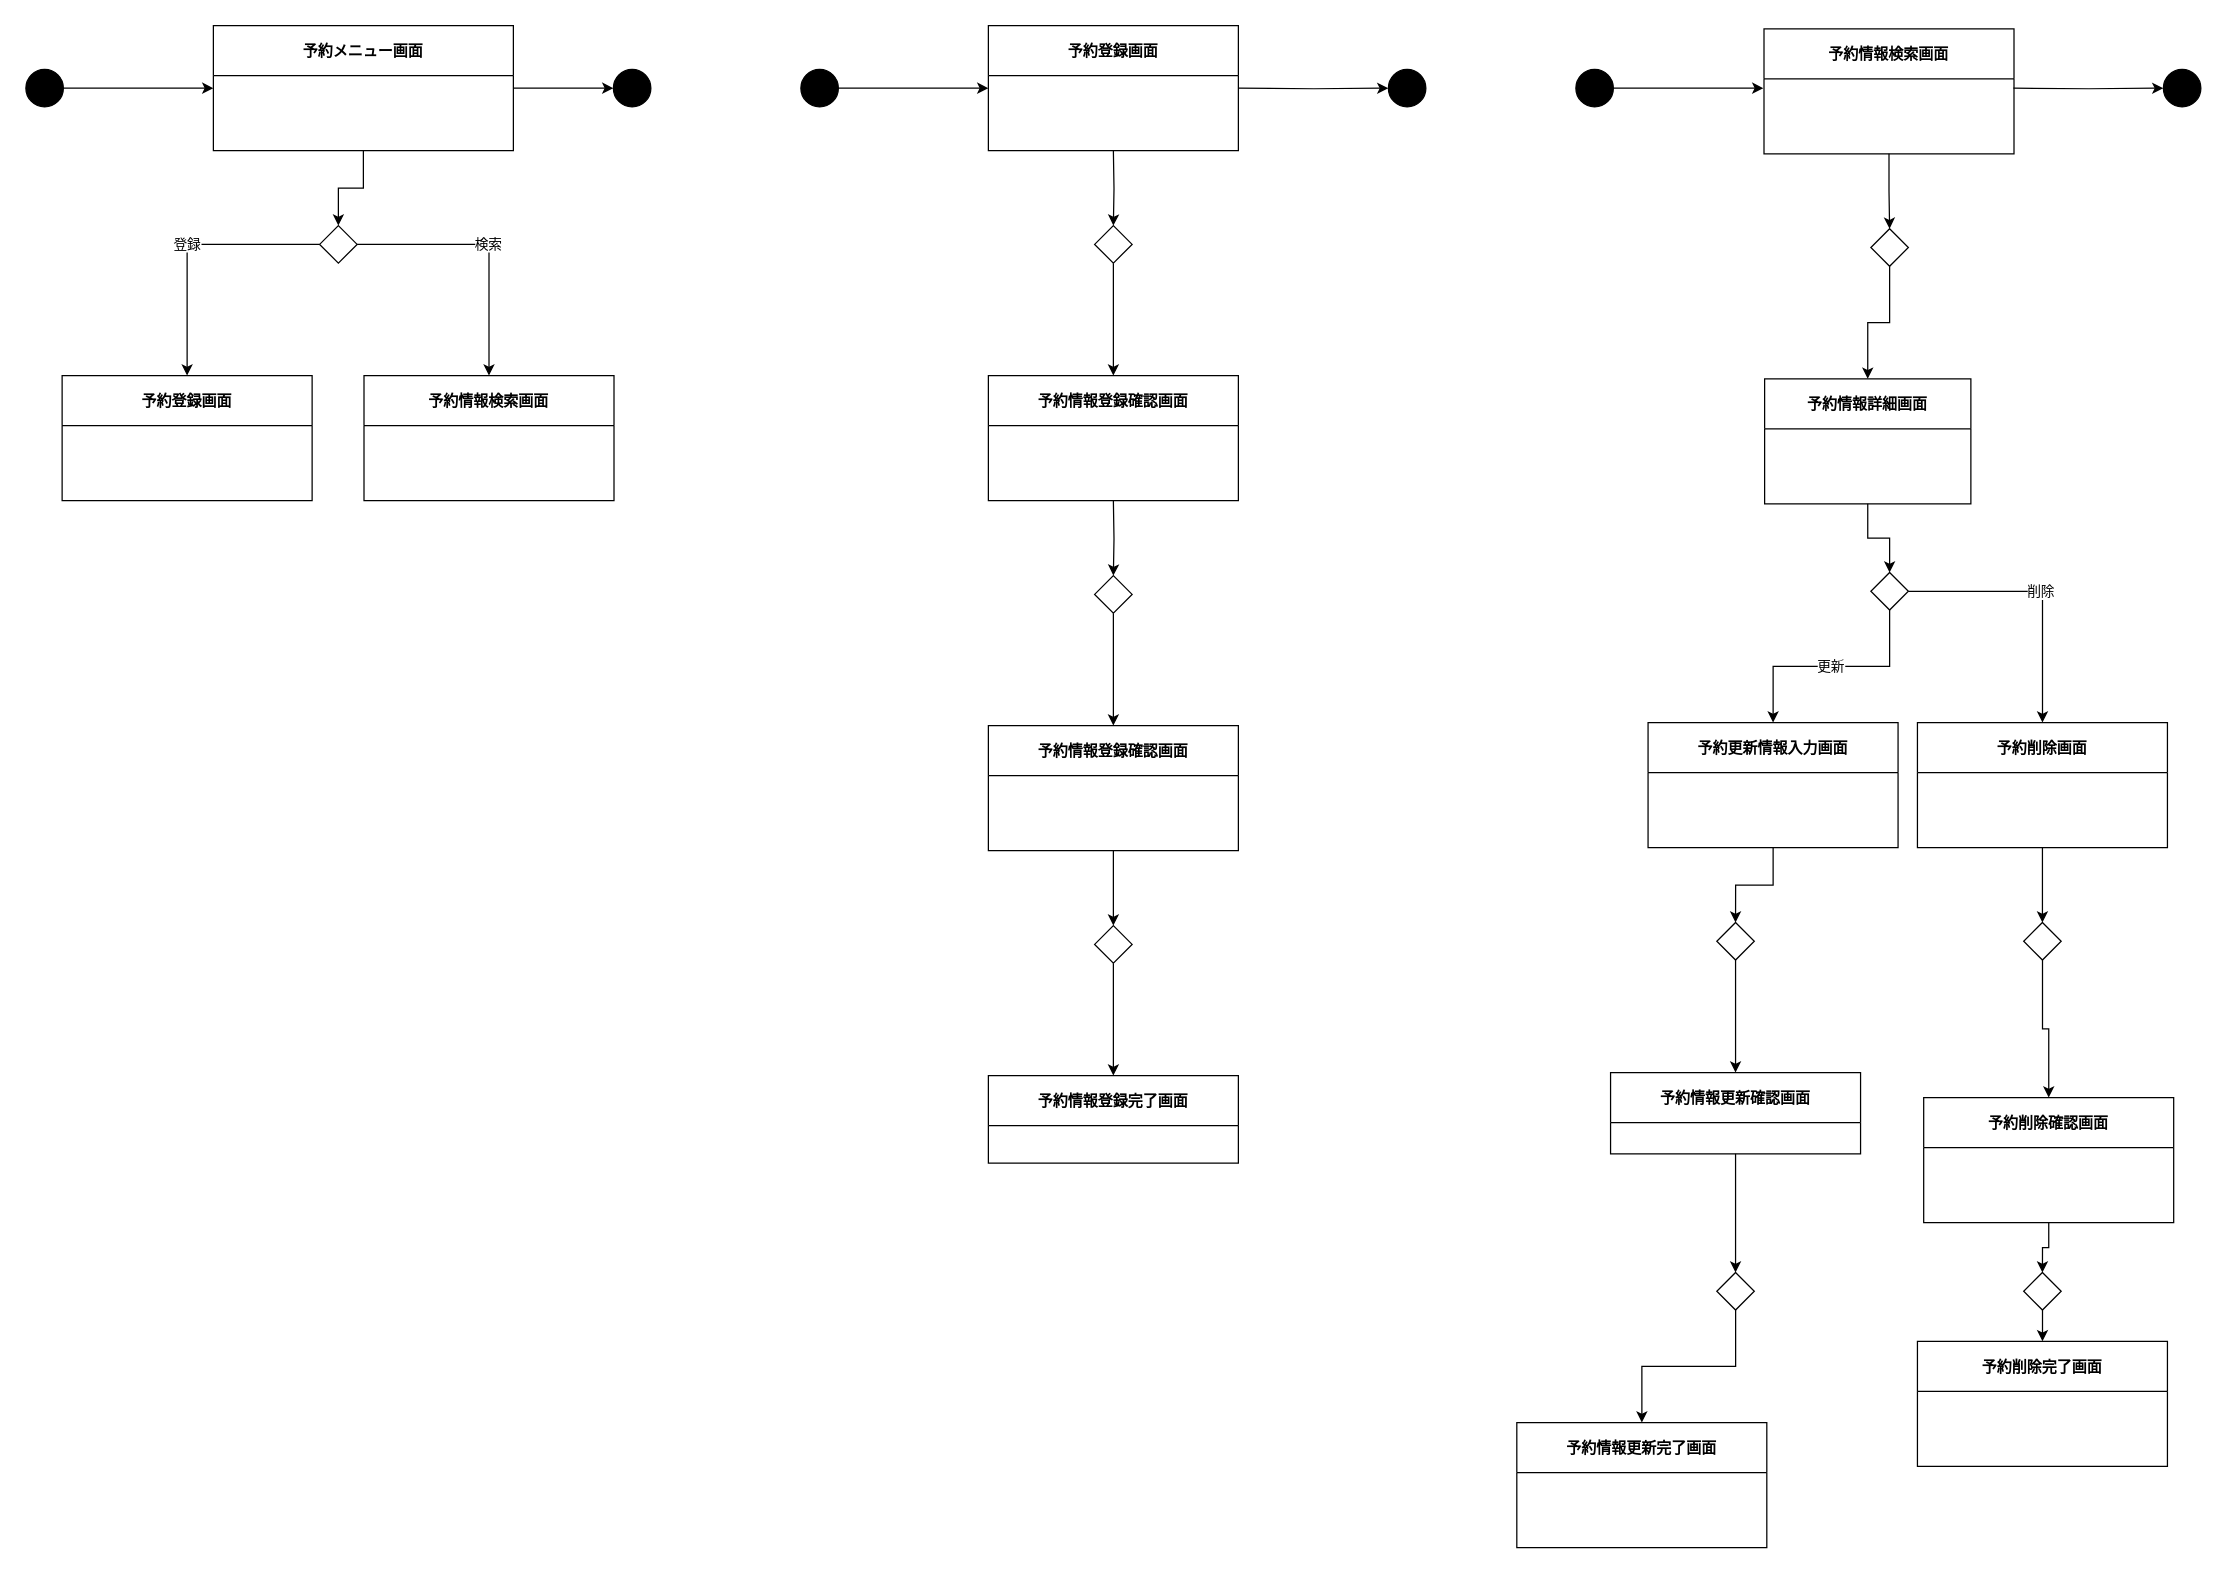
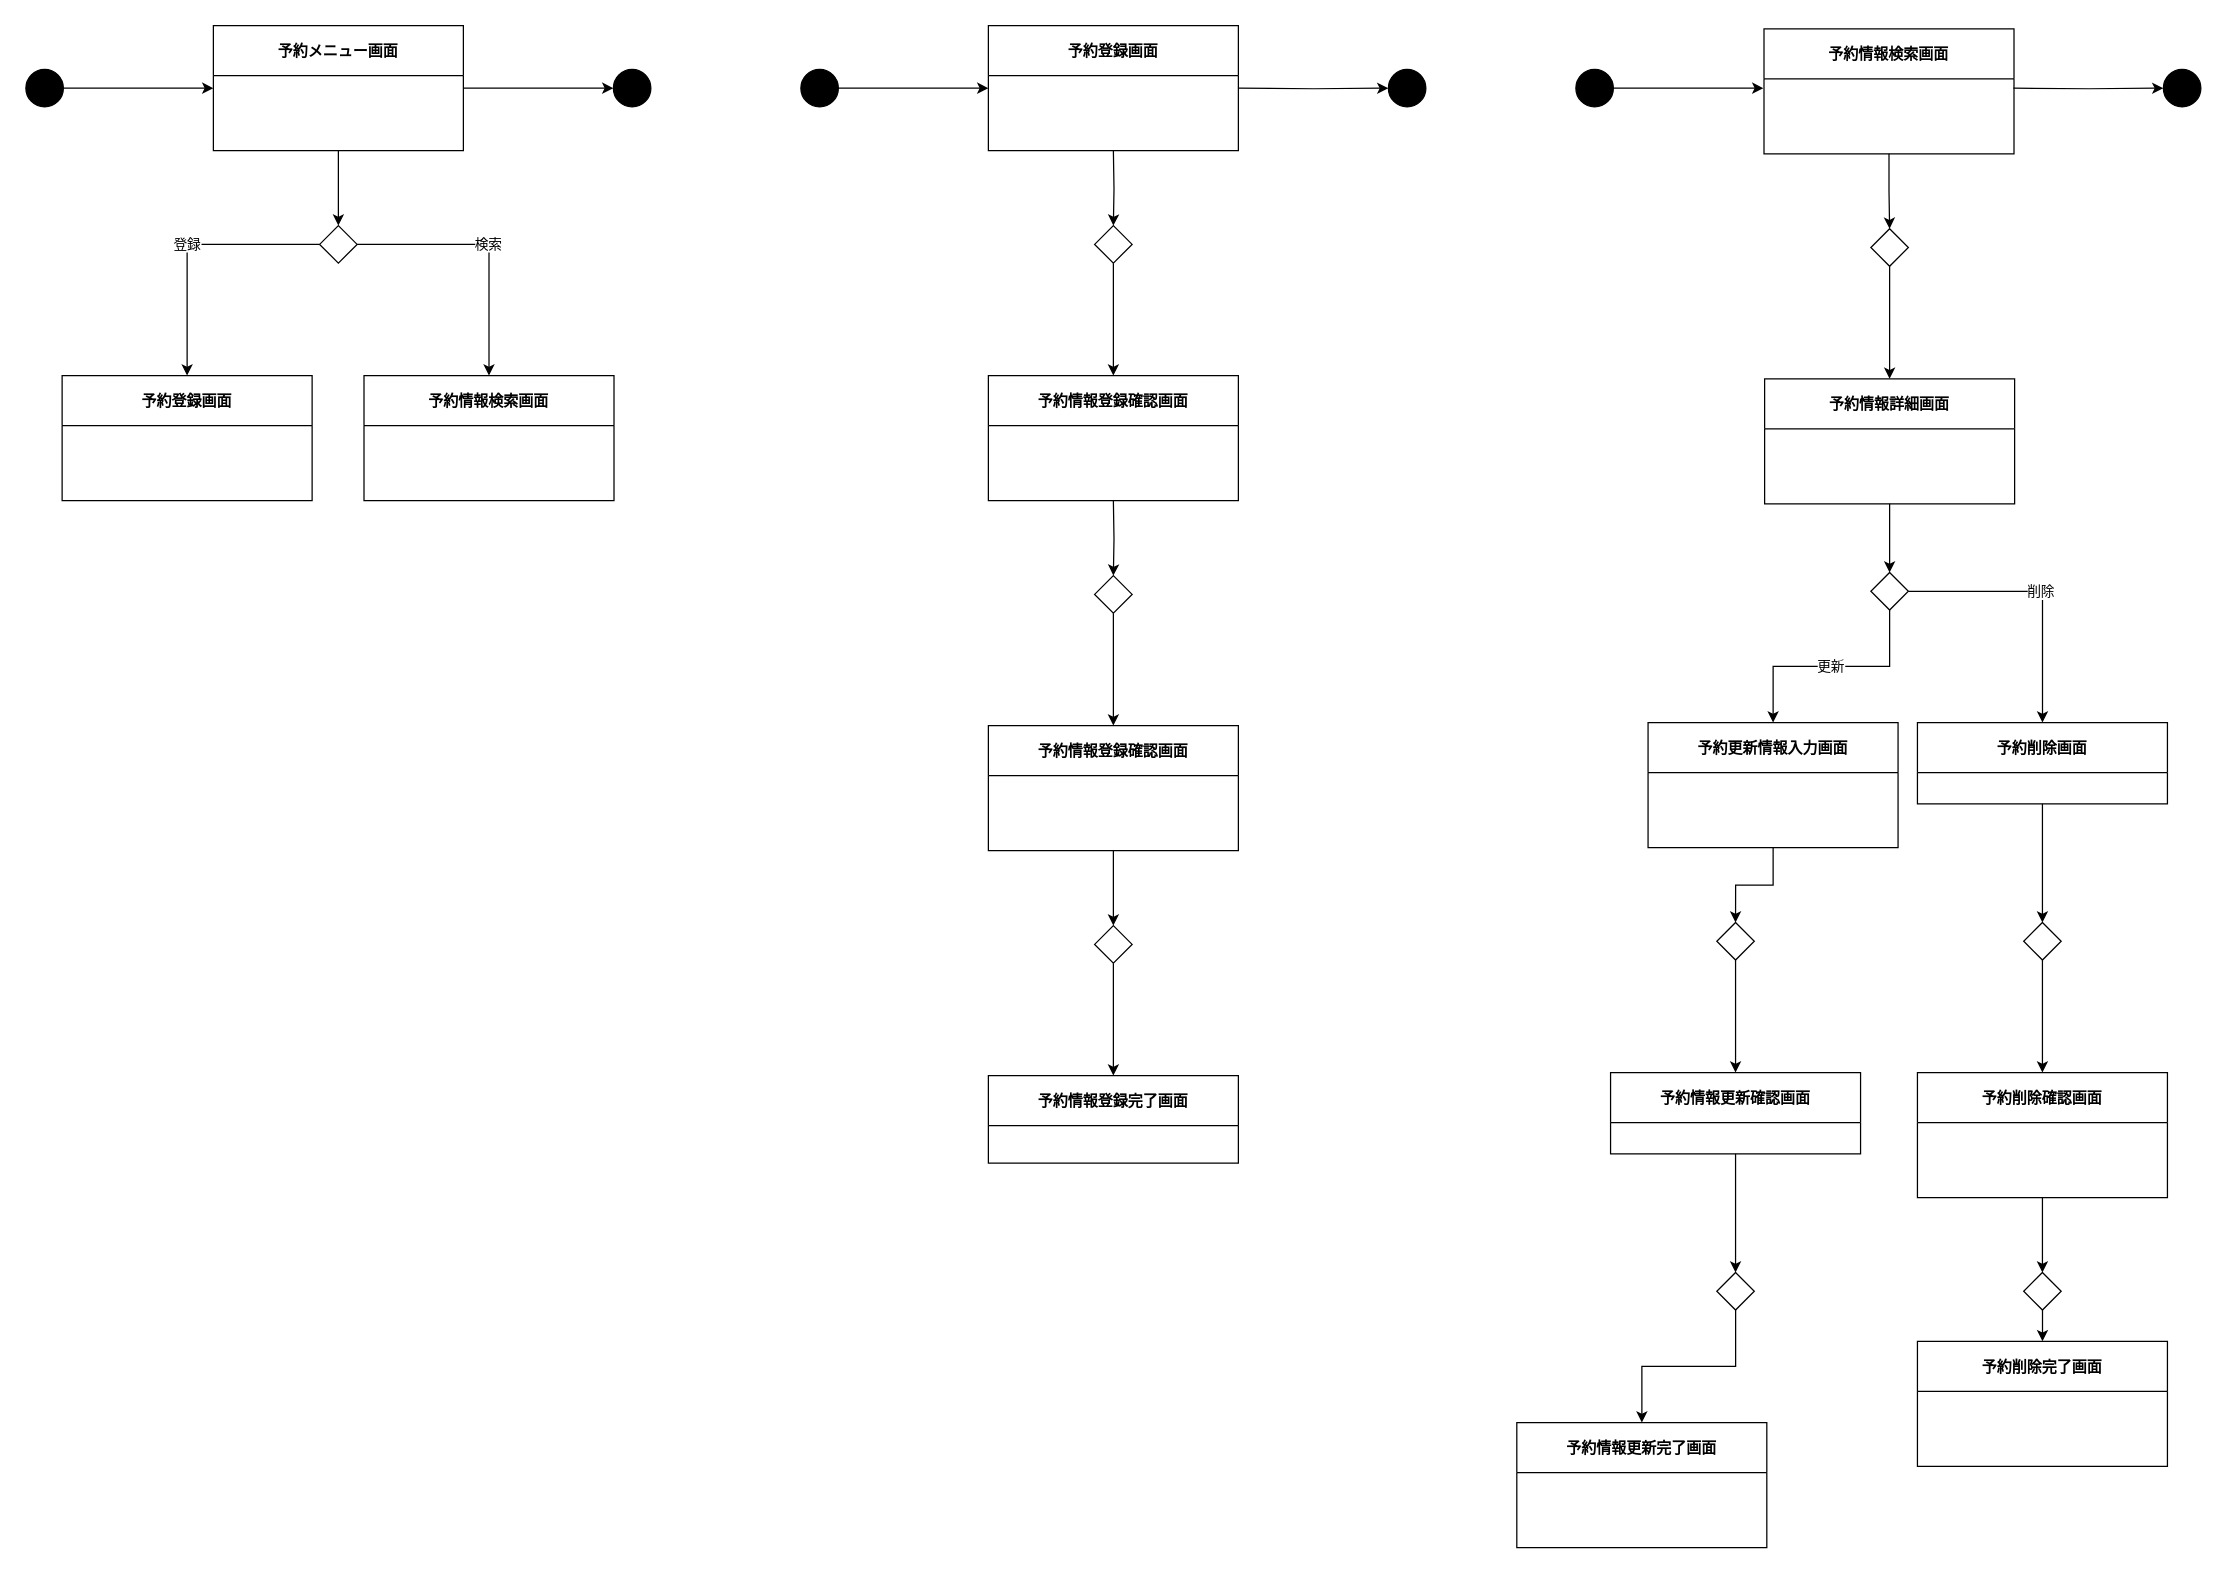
node "予約メニュー画面": size 300x125 -> 250x125
node "予約情報詳細画面": size 206x125 -> 250x125
node "予約削除画面": size 250x125 -> 250x81
node "予約削除確認画面": moved (2048, 1160) -> (2042, 1135)
